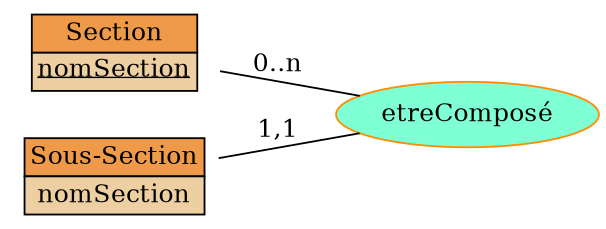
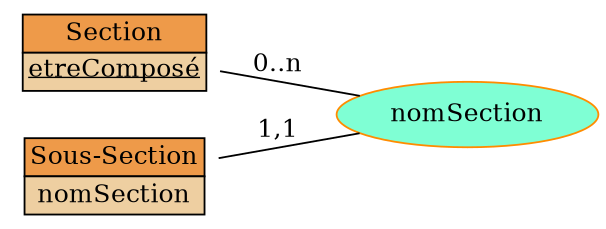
node "Section": text "nomSection" -> "etreComposé"
node "etreComposé": label "etreComposé" -> "nomSection"
